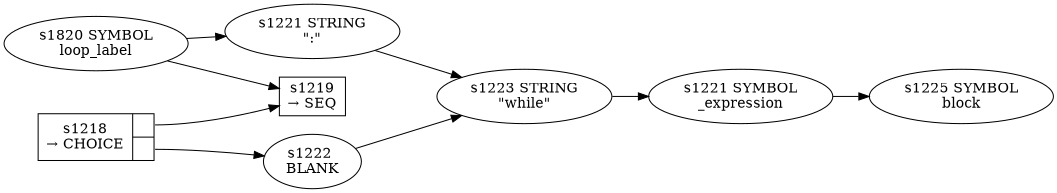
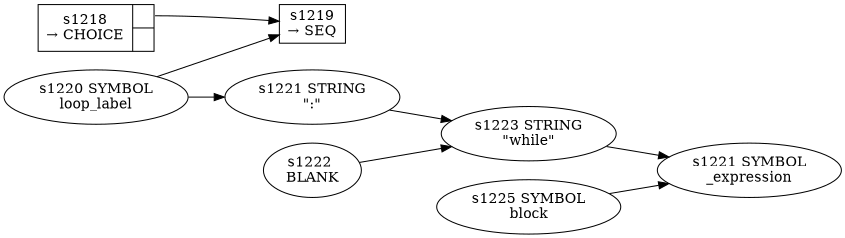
node "s1820 SYMBOL loop_label": label "s1820 SYMBOL loop_label" -> "s1220 SYMBOL loop_label"
edge "s1221 SYMBOL _expression" -> "s1225 SYMBOL block": reversed
edge "s1218" -> "s1222 BLANK": removed
